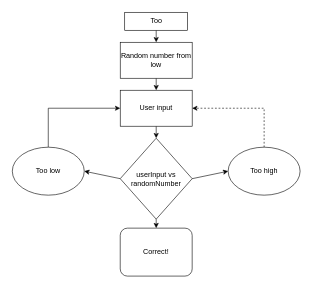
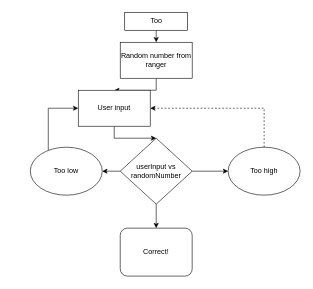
node "Random number from low": label "Random number from low" -> "Random number from ranger"
node "User input": moved (156, 108) -> (114, 108)
node "Too low": moved (48, 171) -> (66, 171)
node "userInput vs randomNumber": size 72x81 -> 72x66
